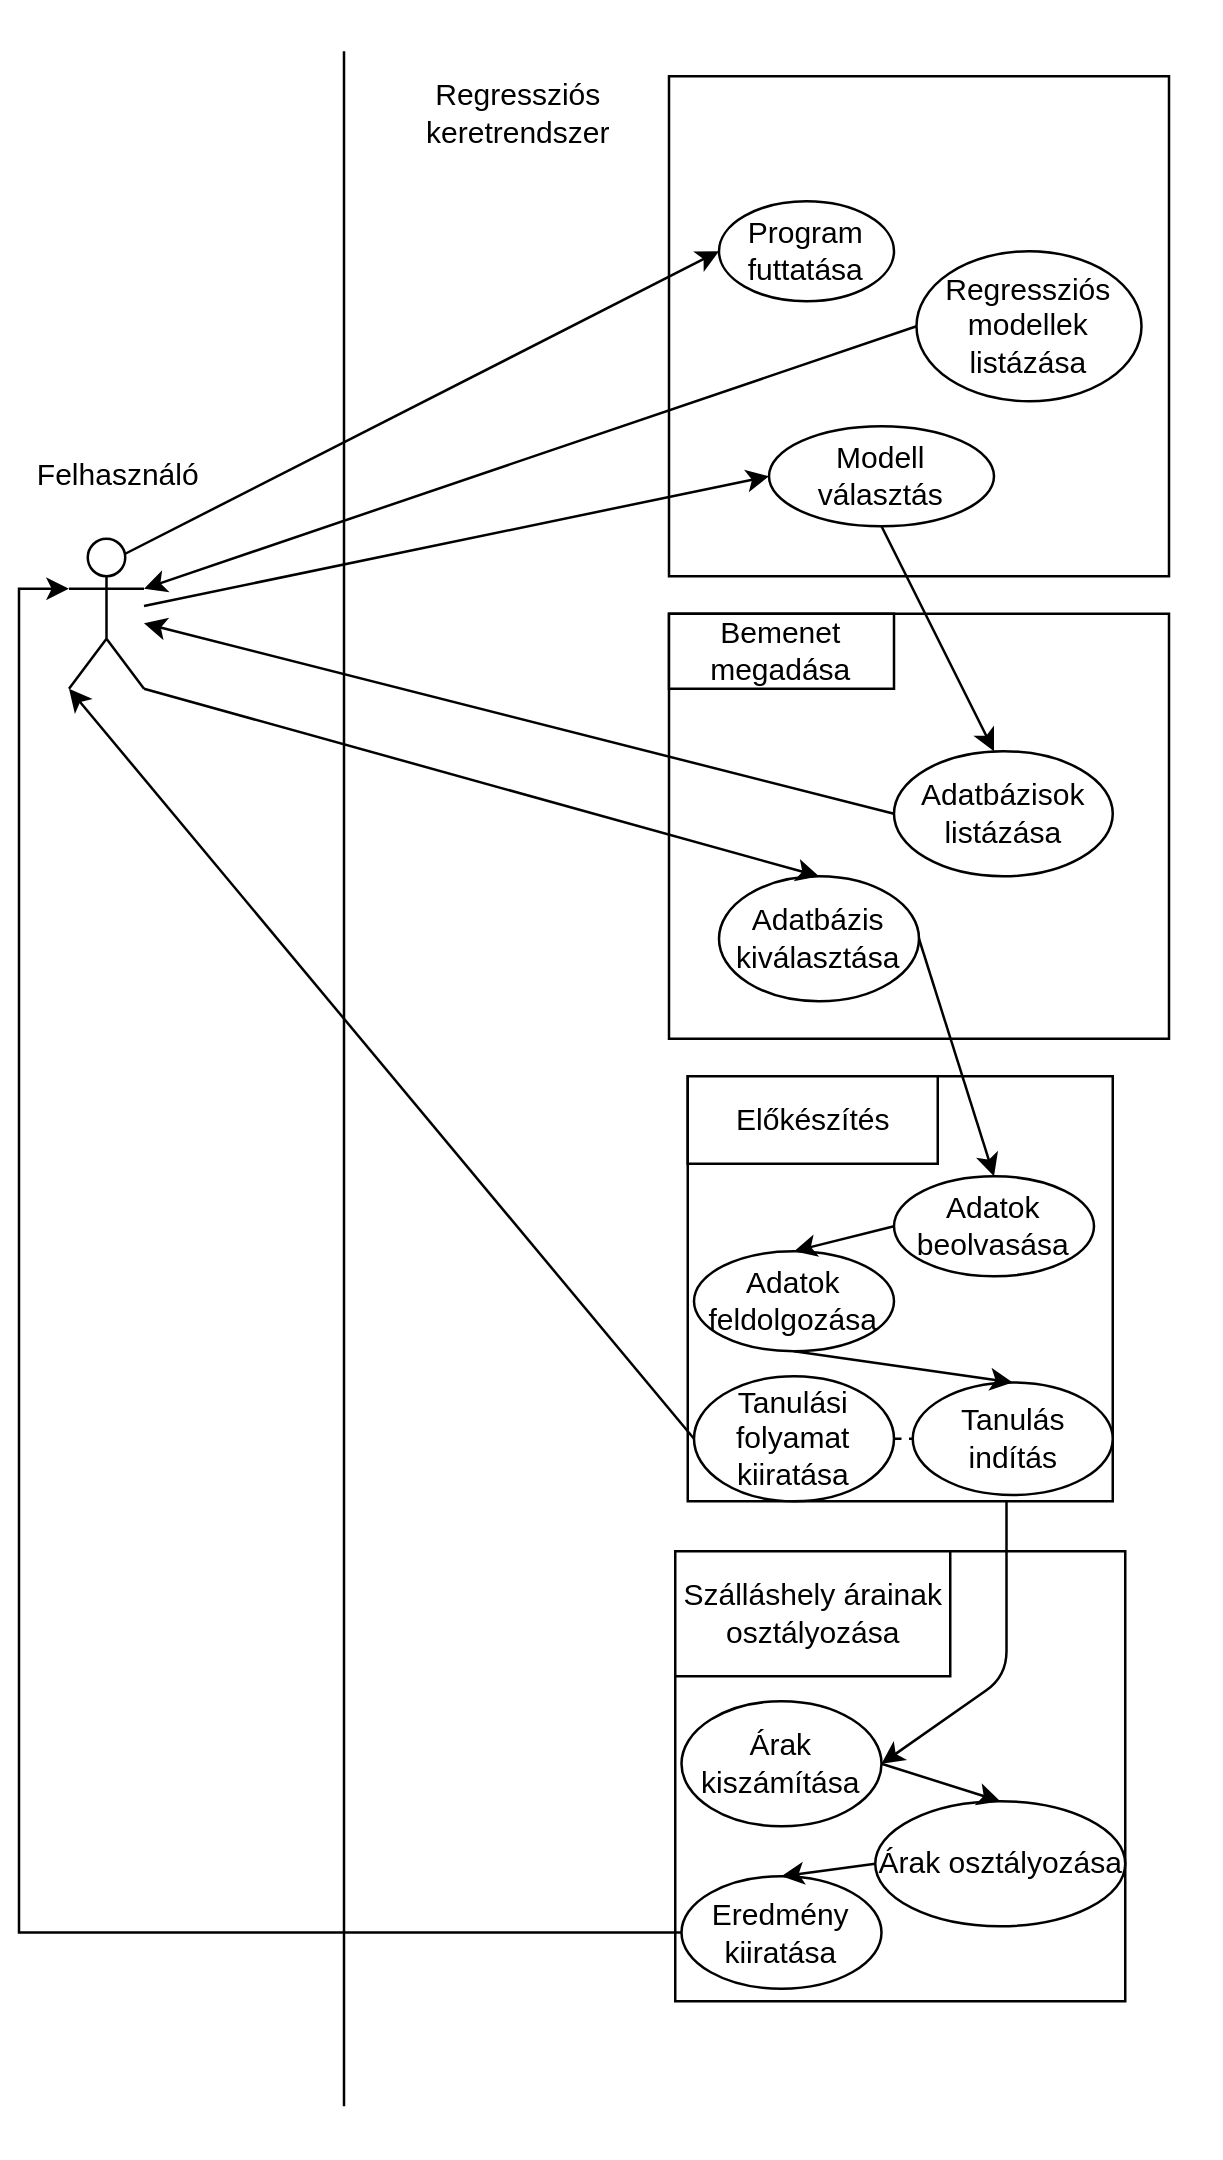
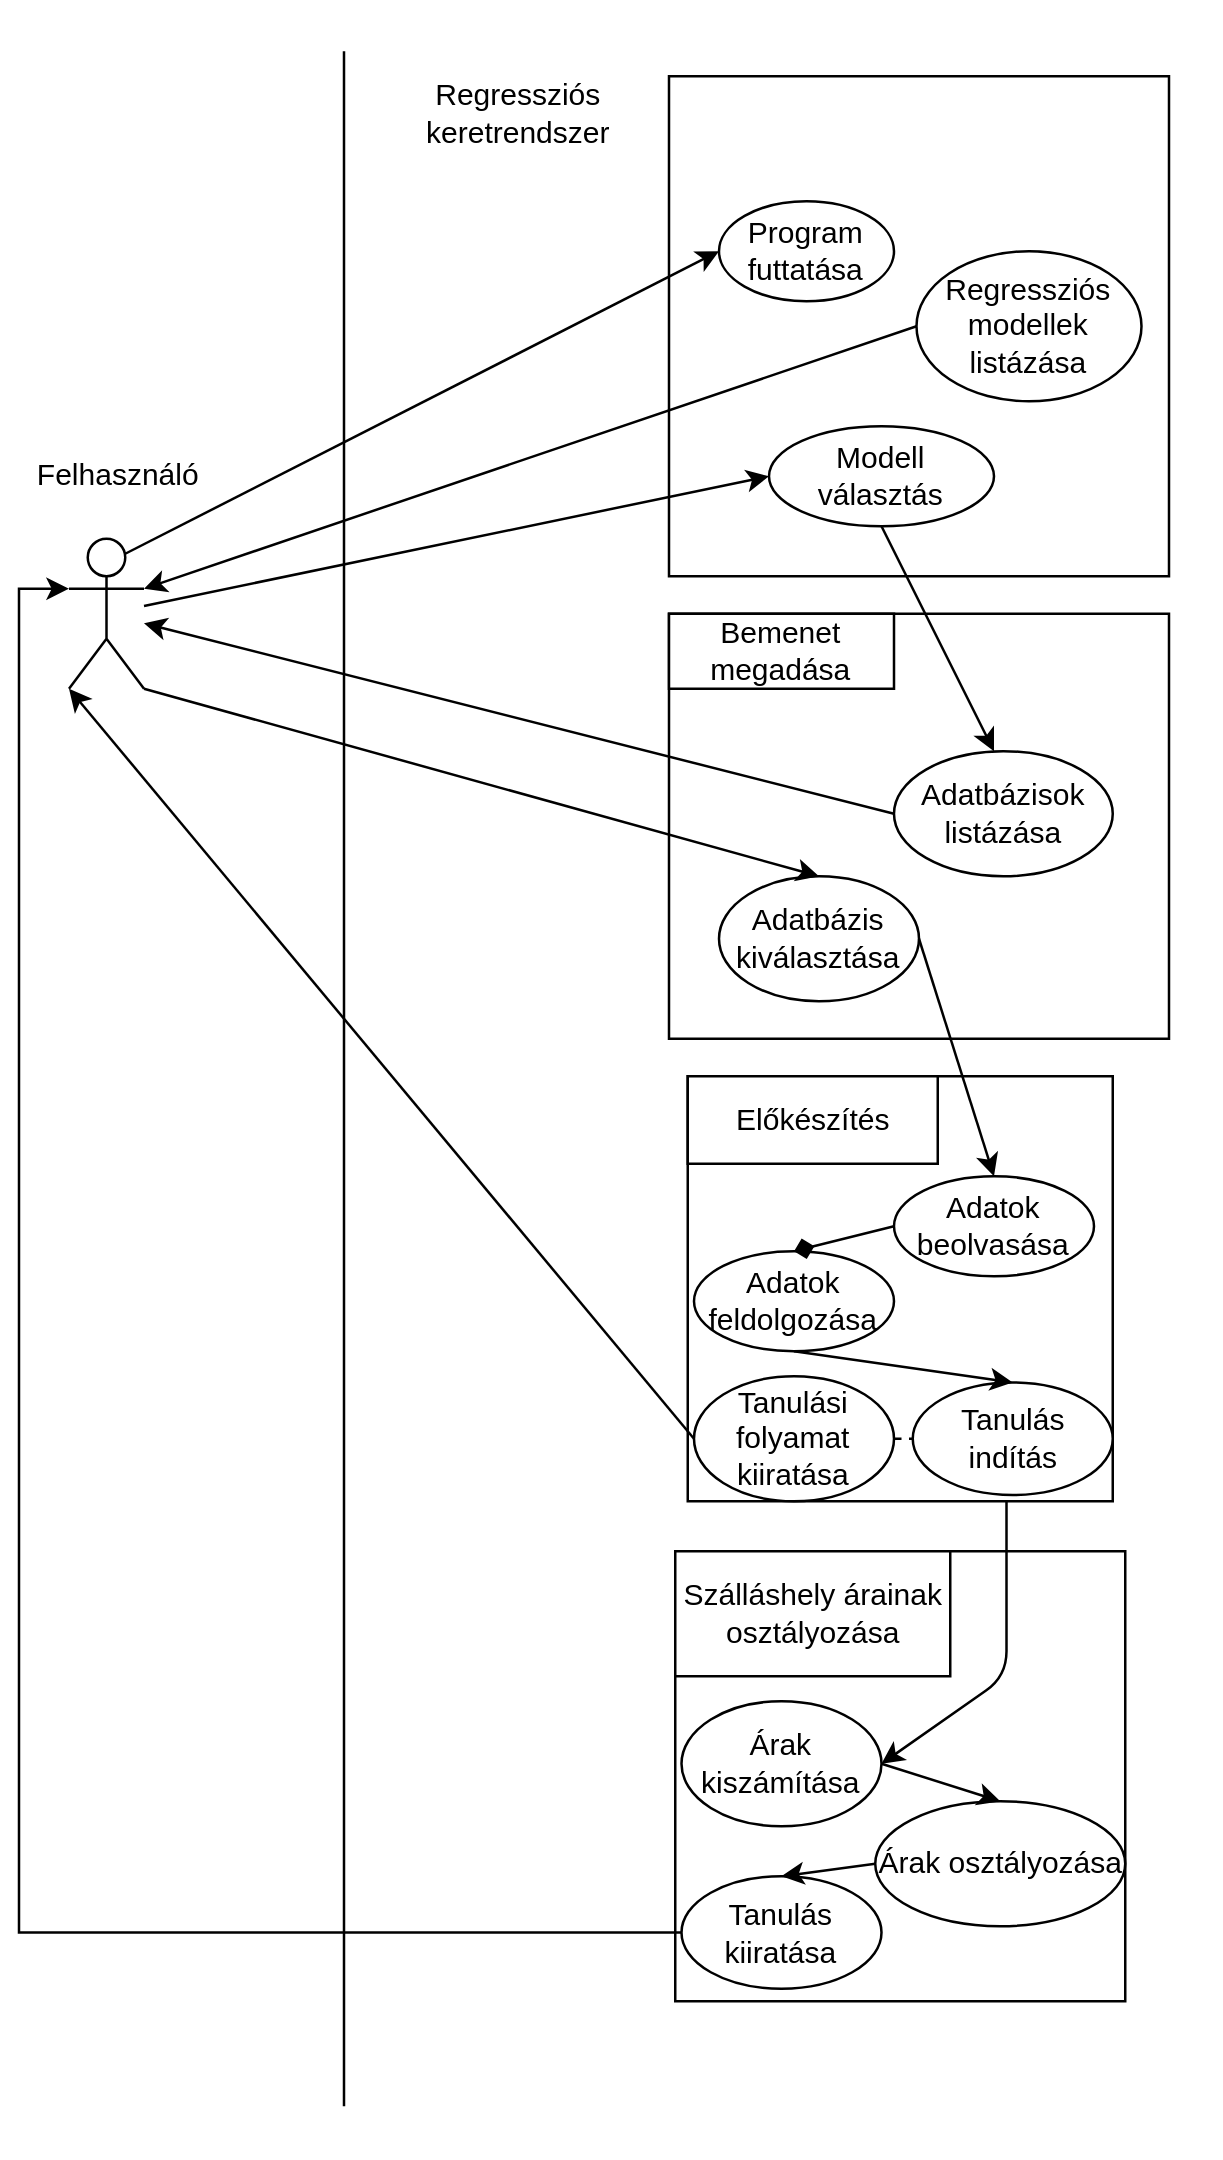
edge "Adatok beolvasása" -> "Adatok feldolgozása": arrowhead classic -> diamond
node "Eredmény kiiratása": label "Eredmény kiiratása" -> "Tanulás kiiratása"
